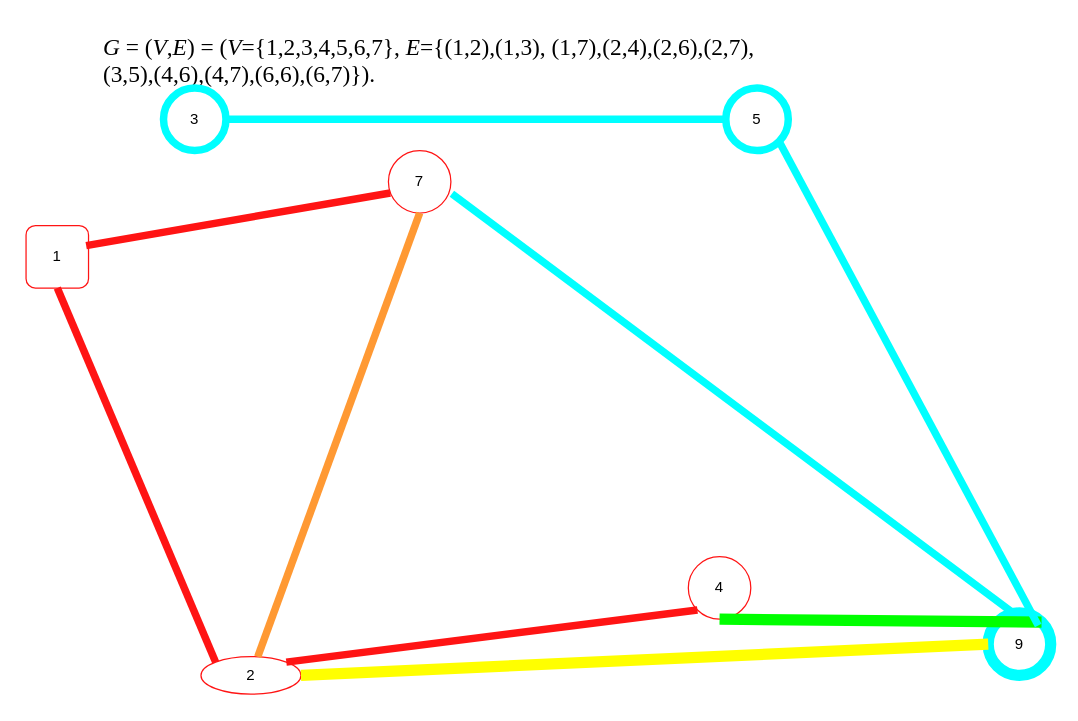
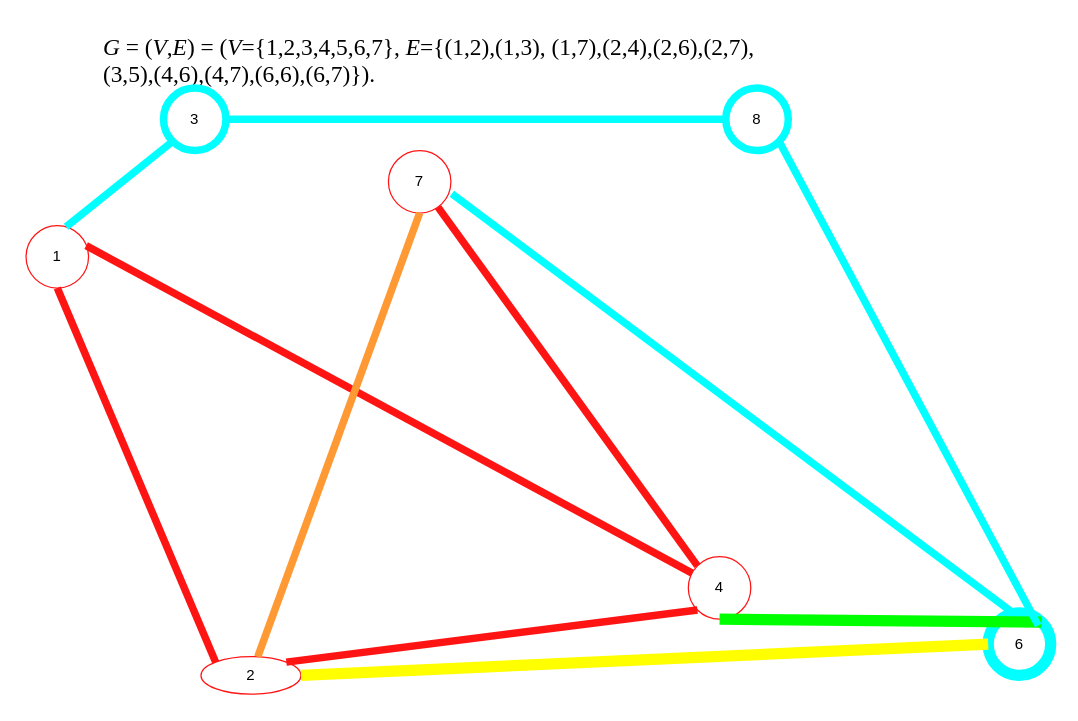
node "5": label "5" -> "8"
edge "3" -- "1": added
edge "7" -- "1": now "4" -- "1"
node "1": shape rounded rectangle -> ellipse
edge "7" -- "4": added
node "9": label "9" -> "6"
